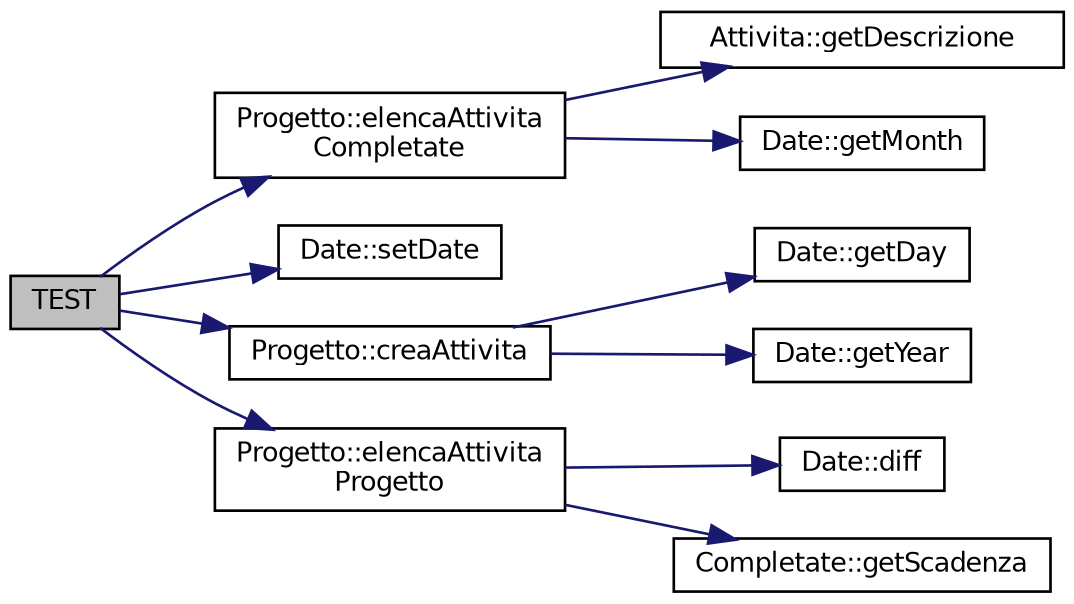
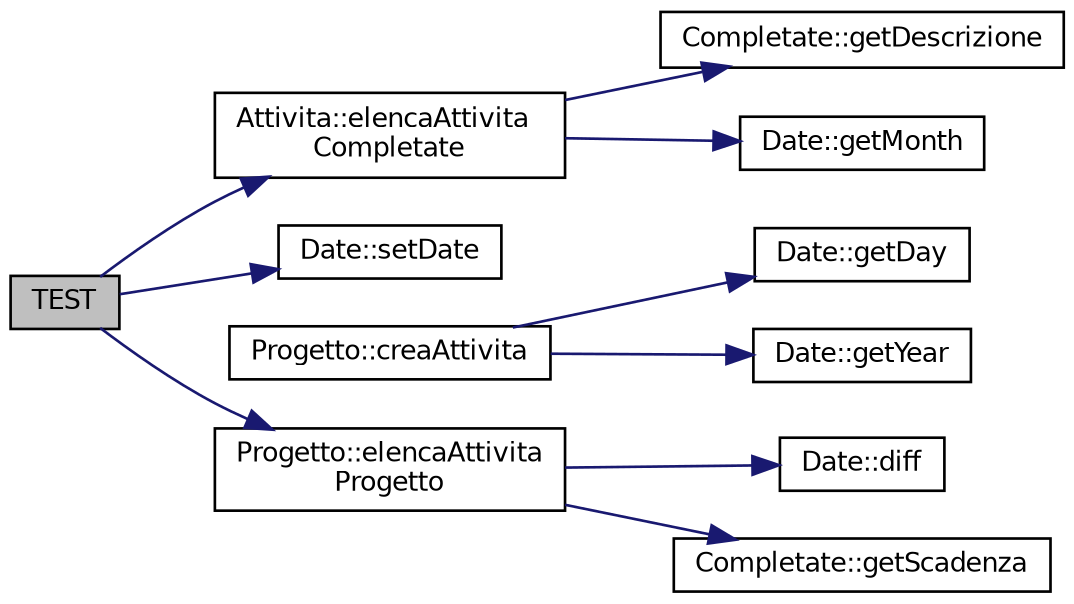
node "Attivita::getDescrizione": label "Attivita::getDescrizione" -> "Completate::getDescrizione"
node "Progetto::elencaAttivita Completate": label "Progetto::elencaAttivita Completate" -> "Attivita::elencaAttivita Completate"
edge "TEST" -> "Progetto::creaAttivita": removed
